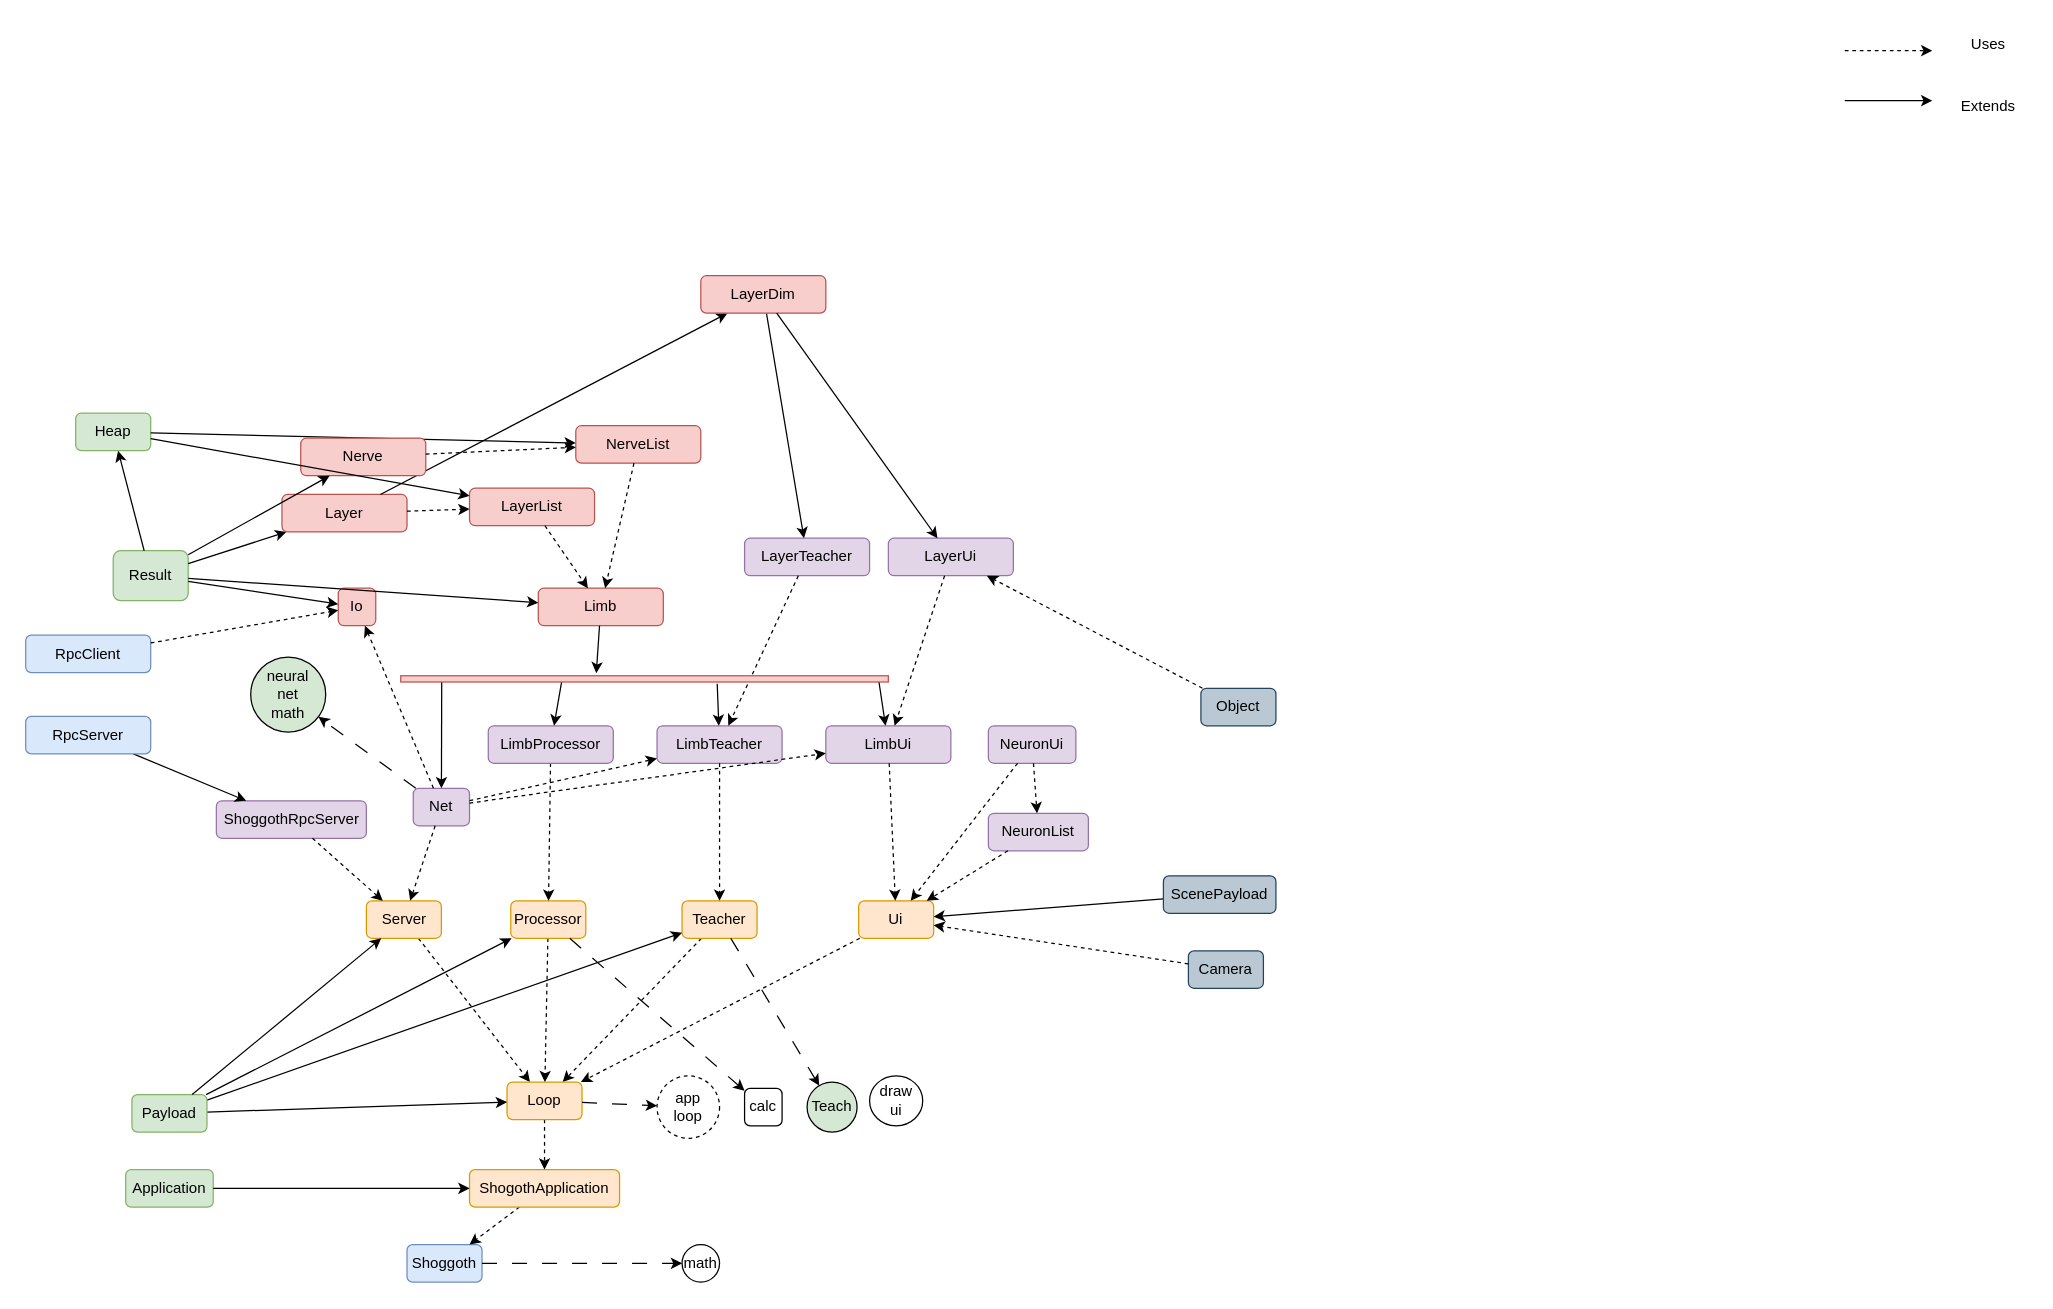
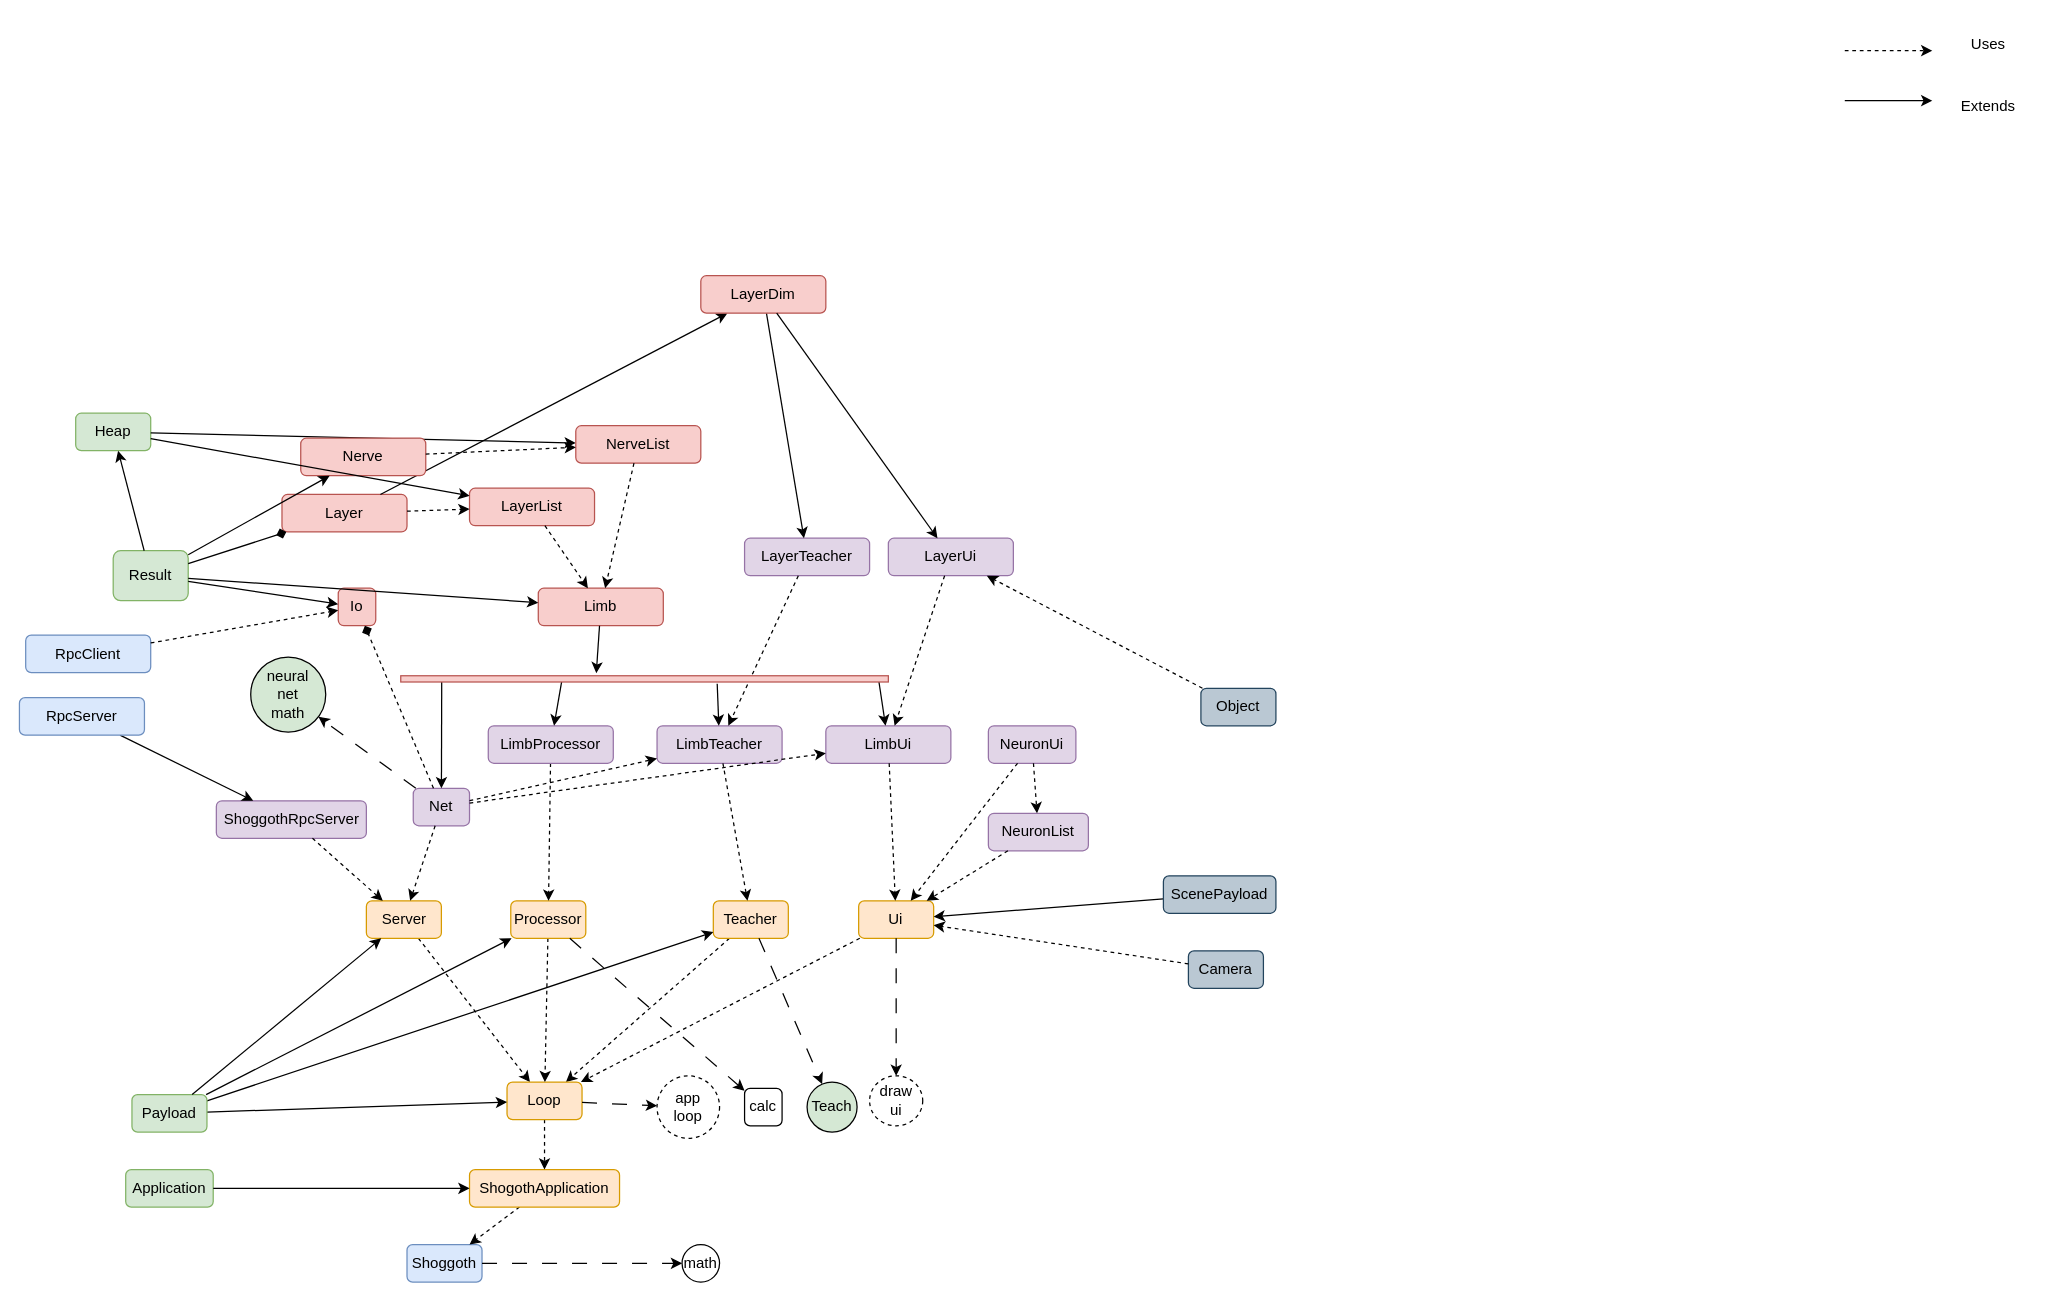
edge "Result" -> "Layer": arrowhead classic -> diamond
edge "Net" -> "Io": arrowhead classic -> diamond
node "RpcServer": moved (88, 735) -> (82, 716)
node "Teacher": moved (719, 919) -> (751, 919)
edge "Ui" -> "draw ui": added
node "draw ui": style solid -> dashed
